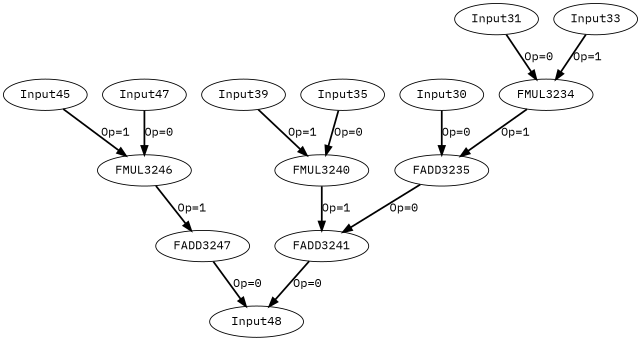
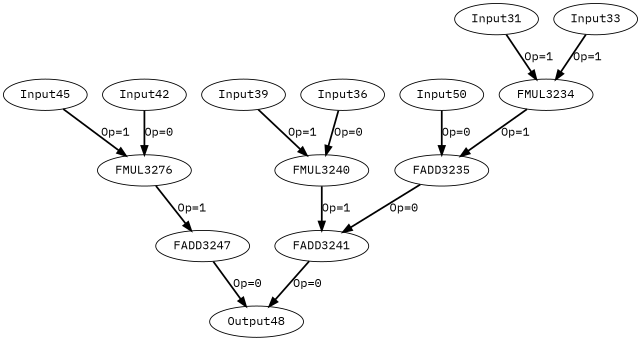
edge "Input31" -> "FMUL3234": label "Op=0" -> "Op=1"
node "Input47": label "Input47" -> "Input42"
node "Input35": label "Input35" -> "Input36"
node "Input30": label "Input30" -> "Input50"
node "FMUL3246": label "FMUL3246" -> "FMUL3276"
node "Input48": label "Input48" -> "Output48"
